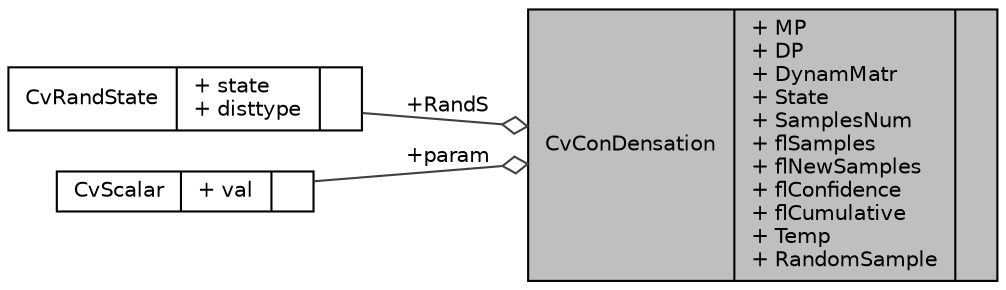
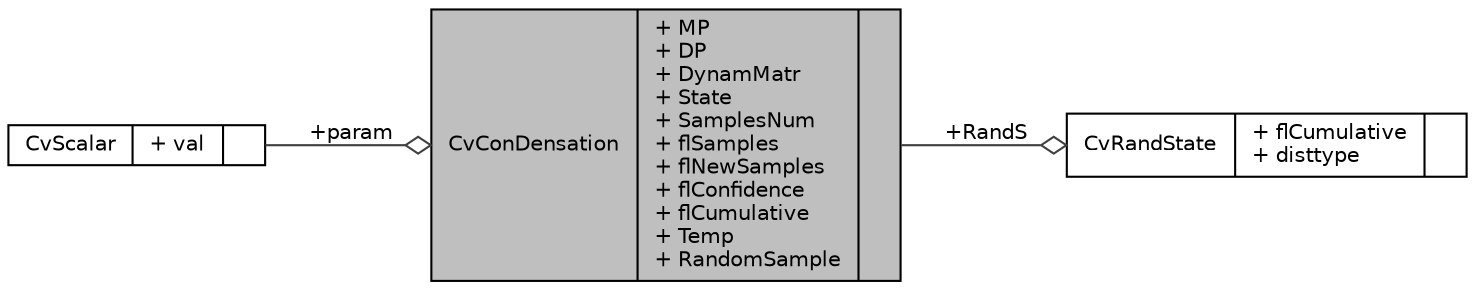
node "CvRandState": text "+ state" -> "+ flCumulative"
edge "CvRandState" -> "CvConDensation": reversed
